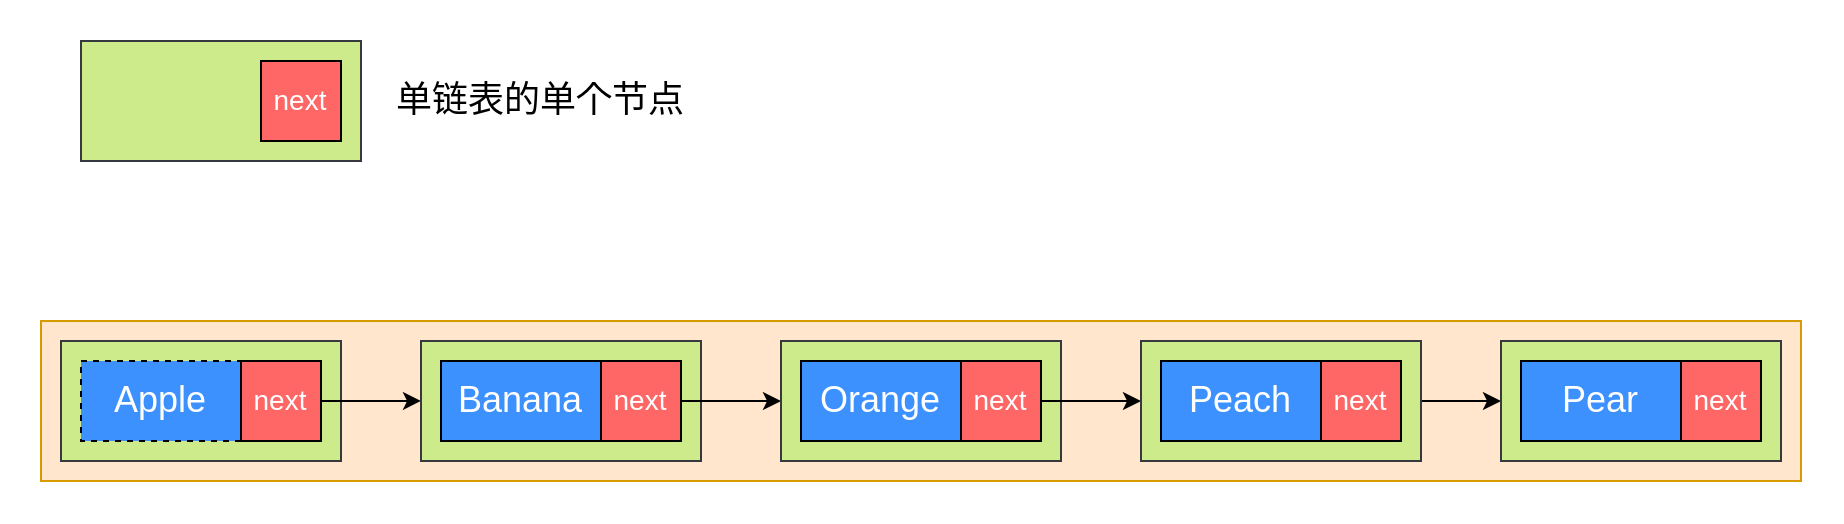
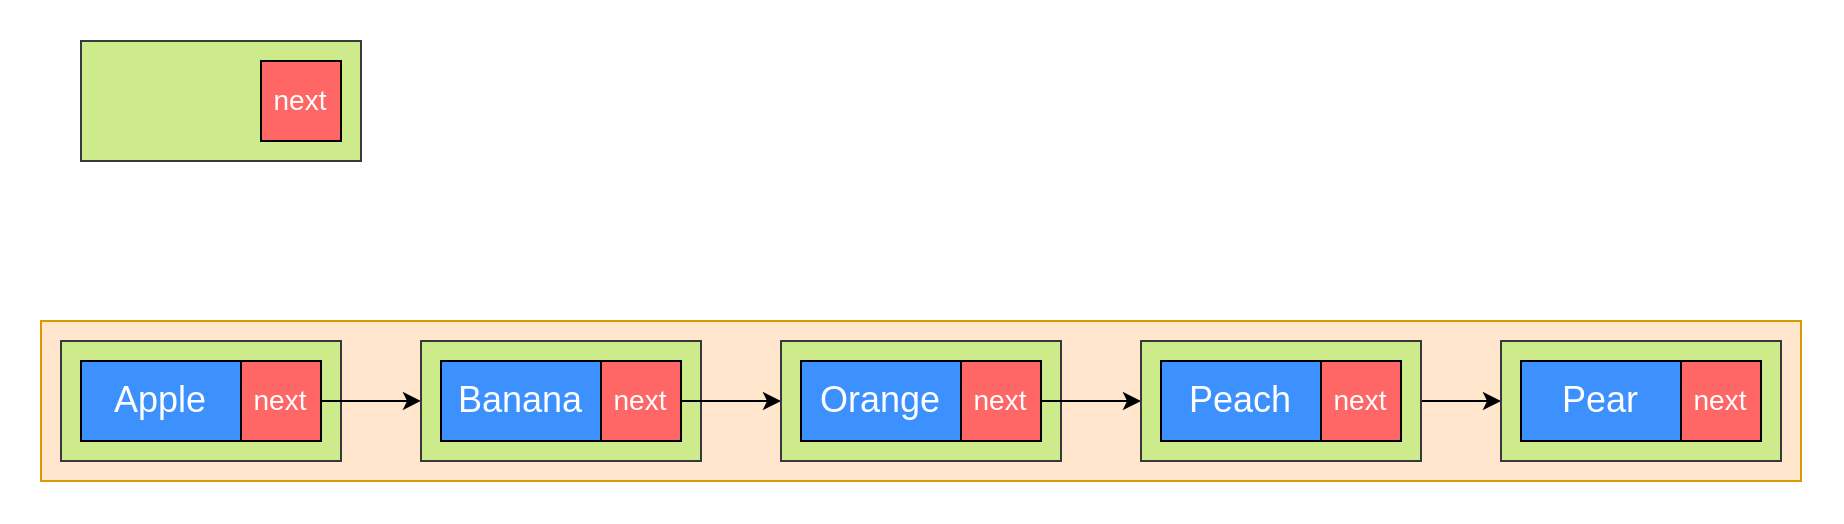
node "单链表的单个节点": removed
node "Apple": style dashed -> solid
